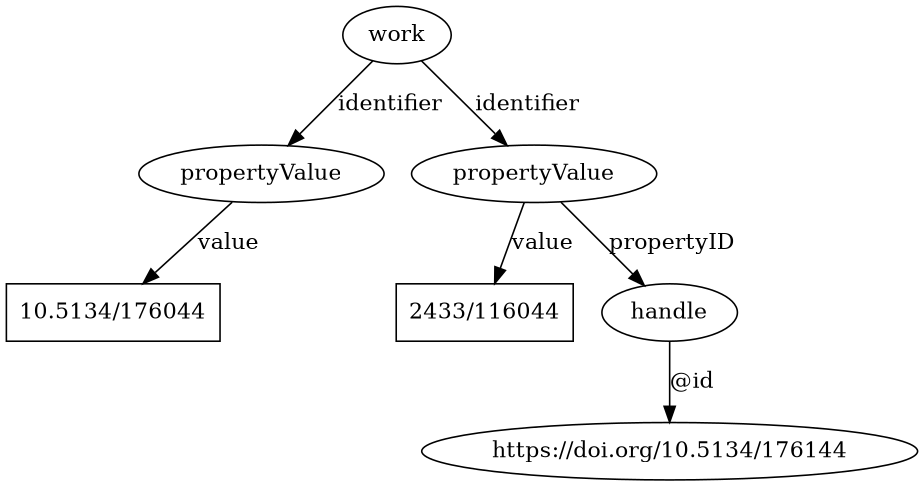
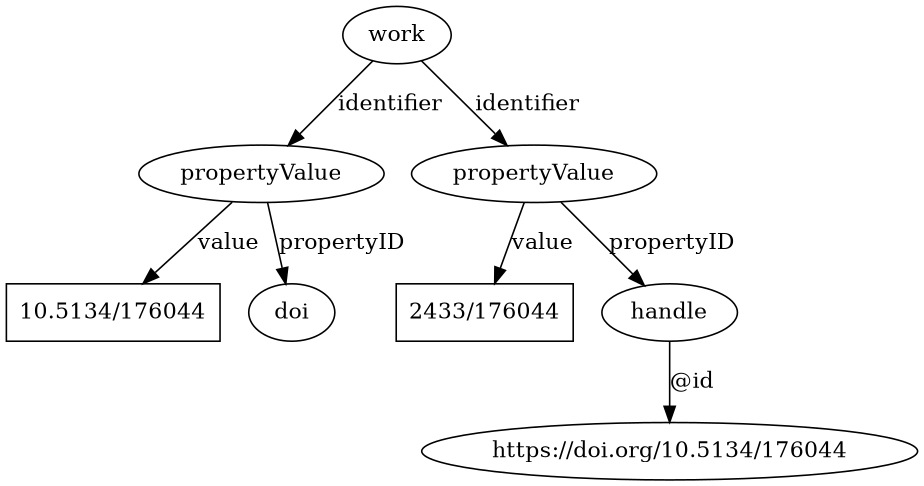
node "doi": added
node "2433/116044": label "2433/116044" -> "2433/176044"
node "https://doi.org/10.5134/176144": label "https://doi.org/10.5134/176144" -> "https://doi.org/10.5134/176044"
